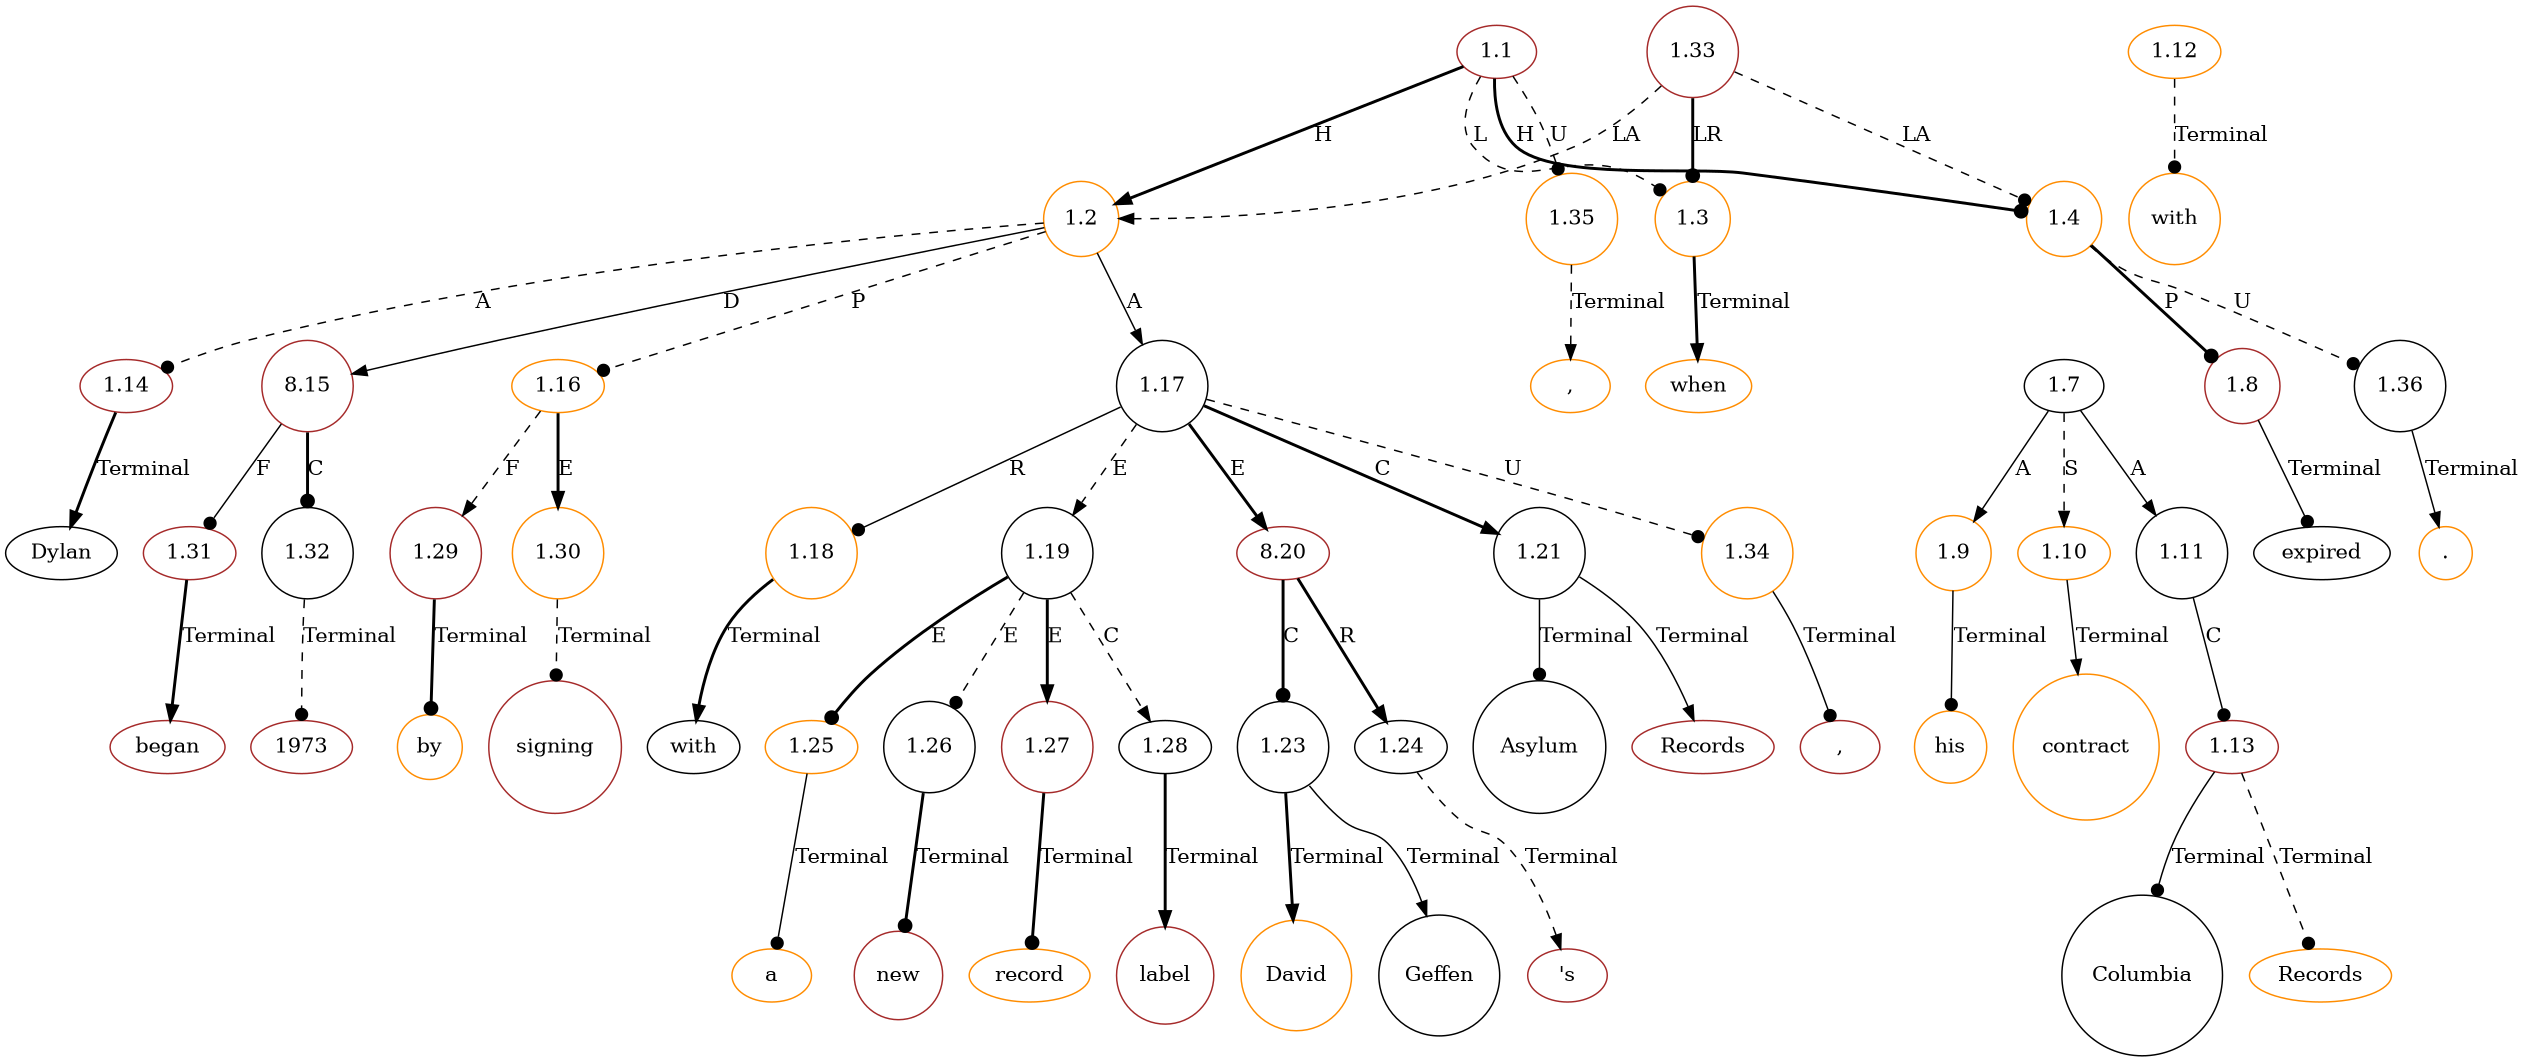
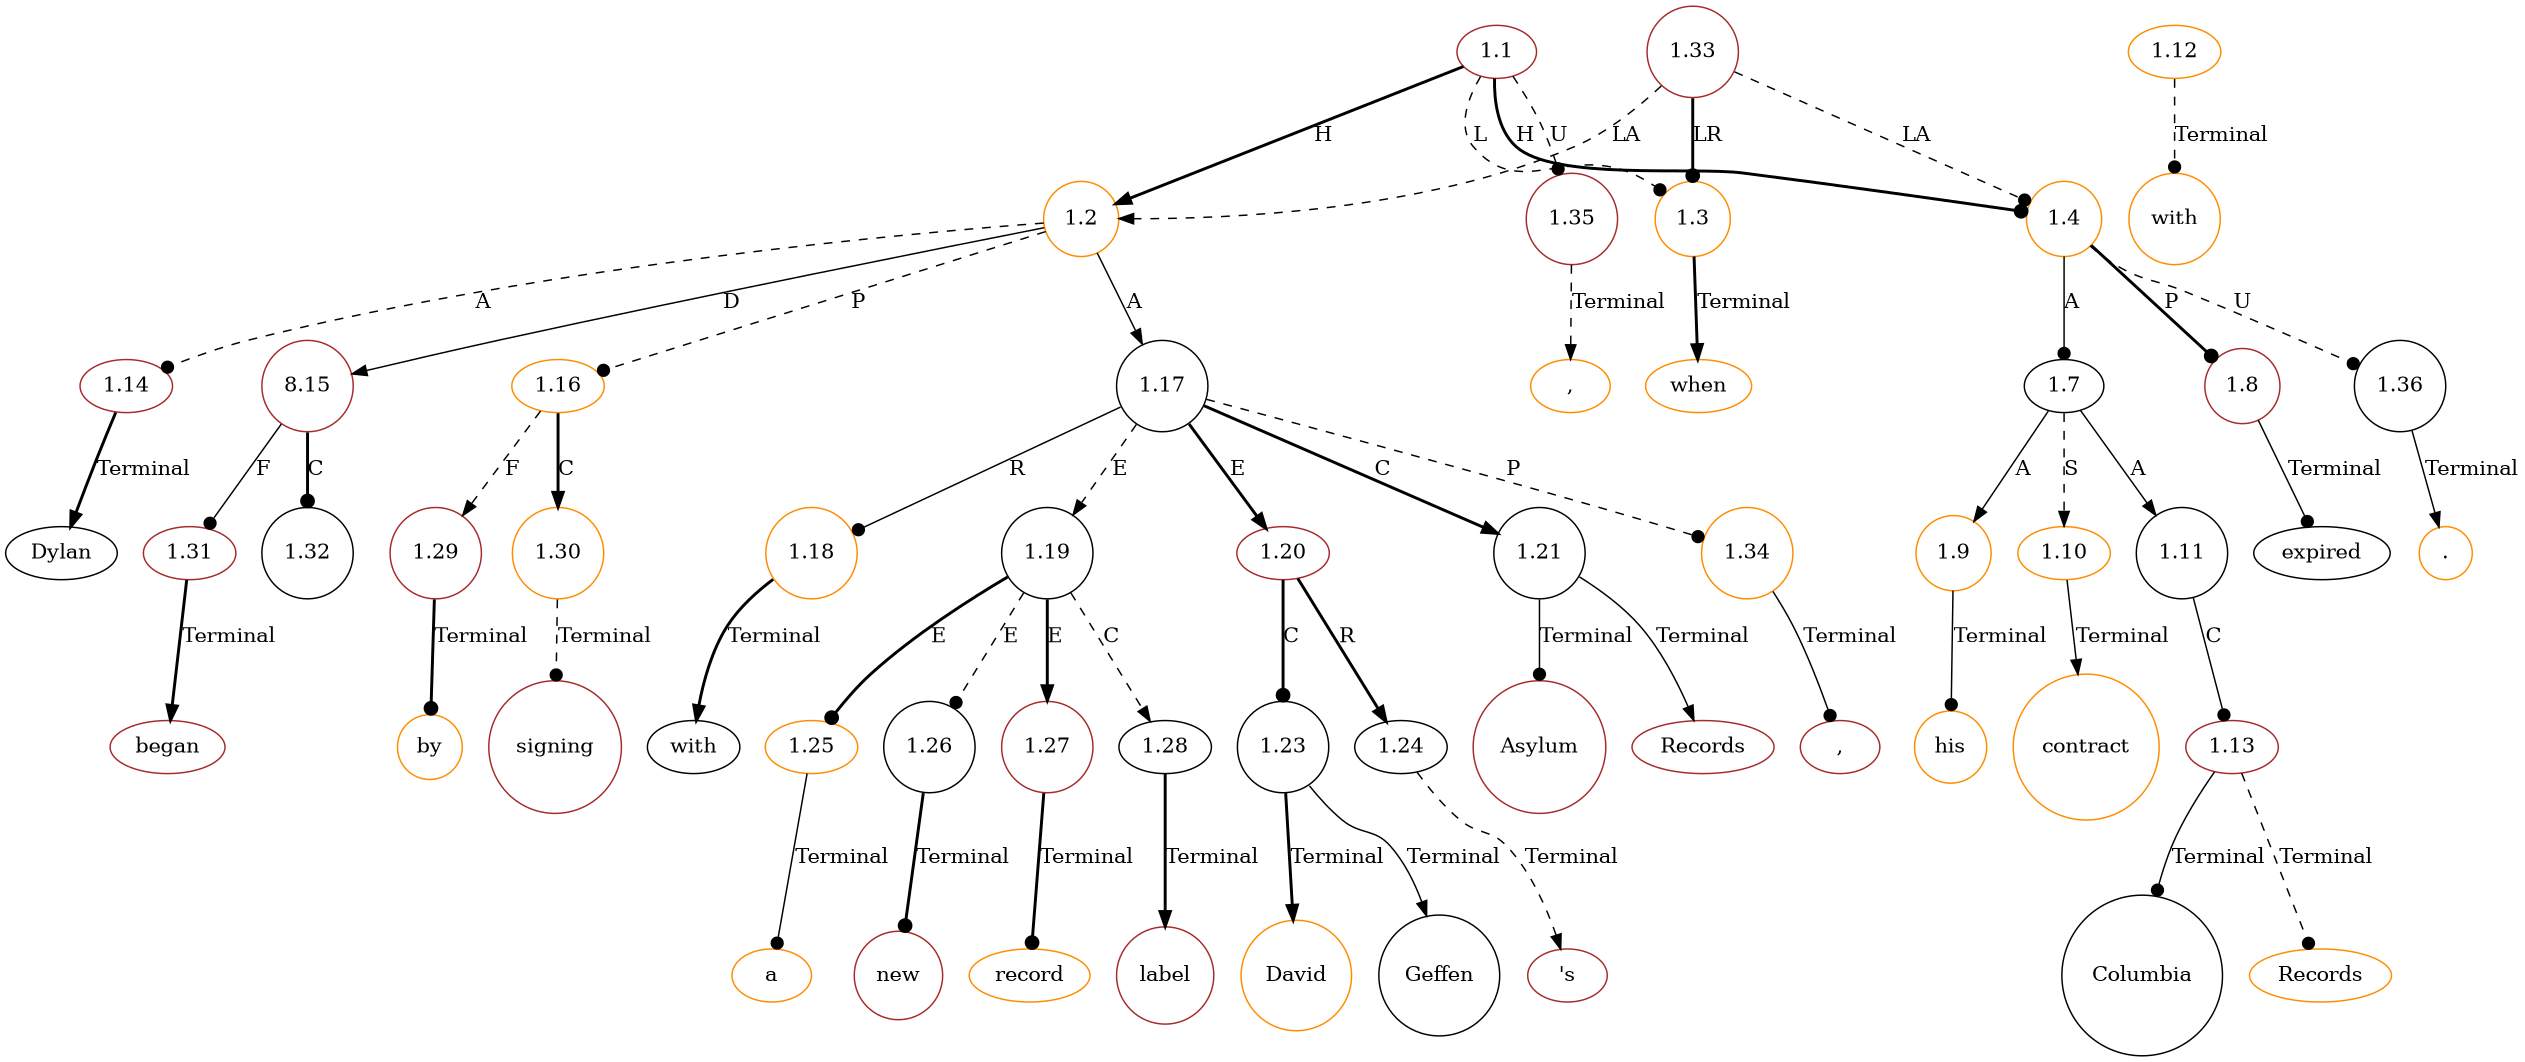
node "1.35": color darkorange -> brown
edge "1.4" -> "1.7": added, label "A"
edge "1.16" -> "1.30": label "E" -> "C"
edge "1.17" -> "1.34": label "U" -> "P"
node "8.20": label "8.20" -> "1.20"
node "1973": removed
node "Asylum": color black -> brown
